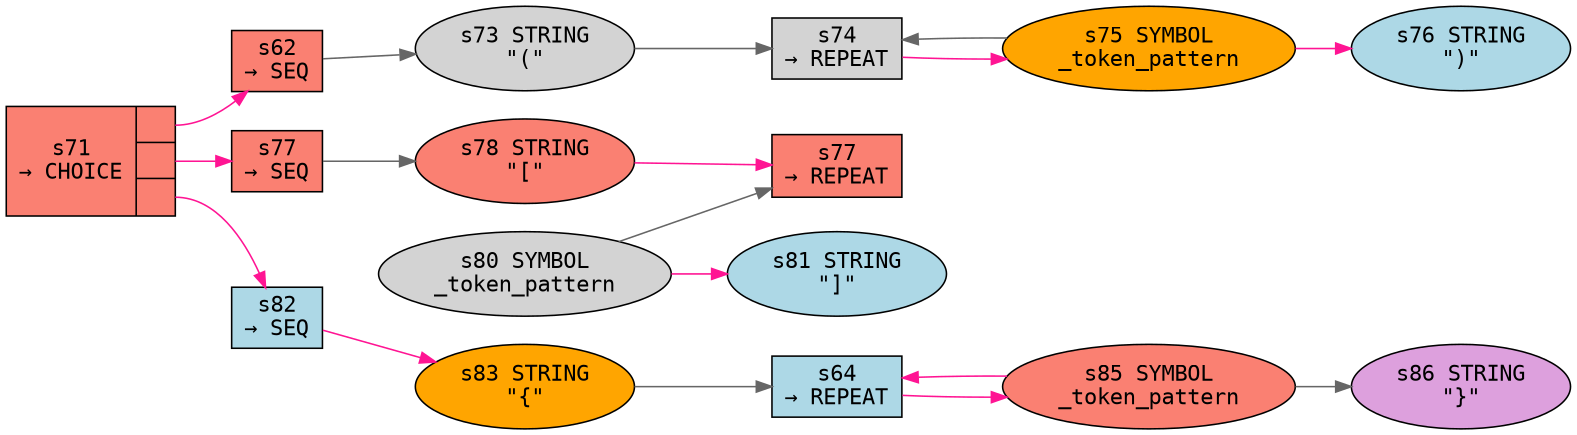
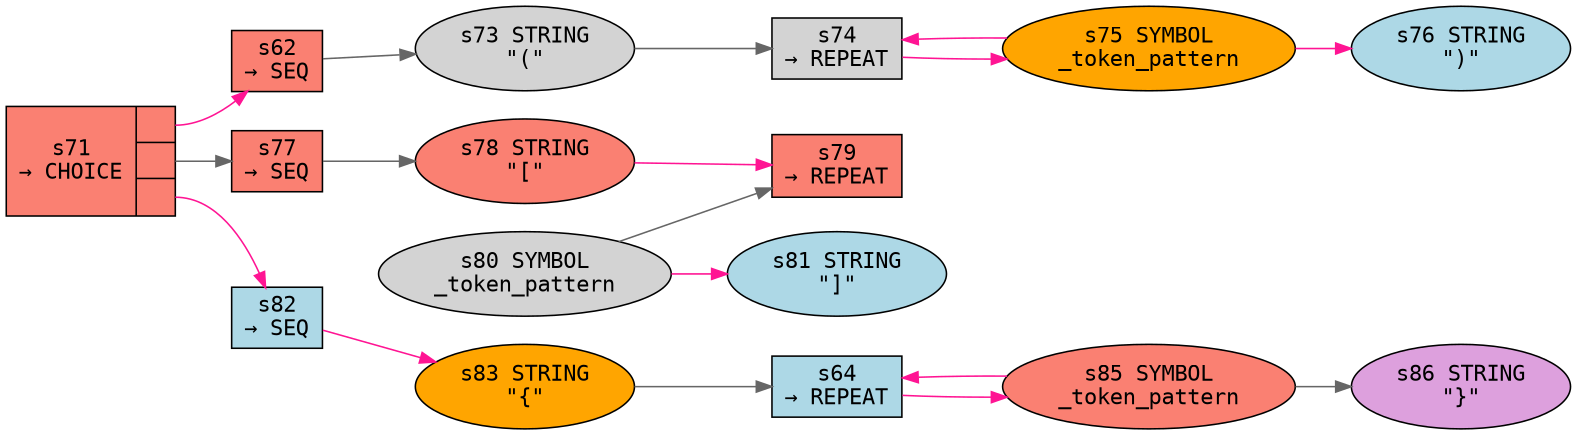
edge "s75 SYMBOL _token_pattern" -> "s74 → REPEAT": color gray40 -> deeppink
edge "s71" -> "s77 → SEQ": color deeppink -> gray40
node "s77 → REPEAT": label "s77 → REPEAT" -> "s79 → REPEAT"
